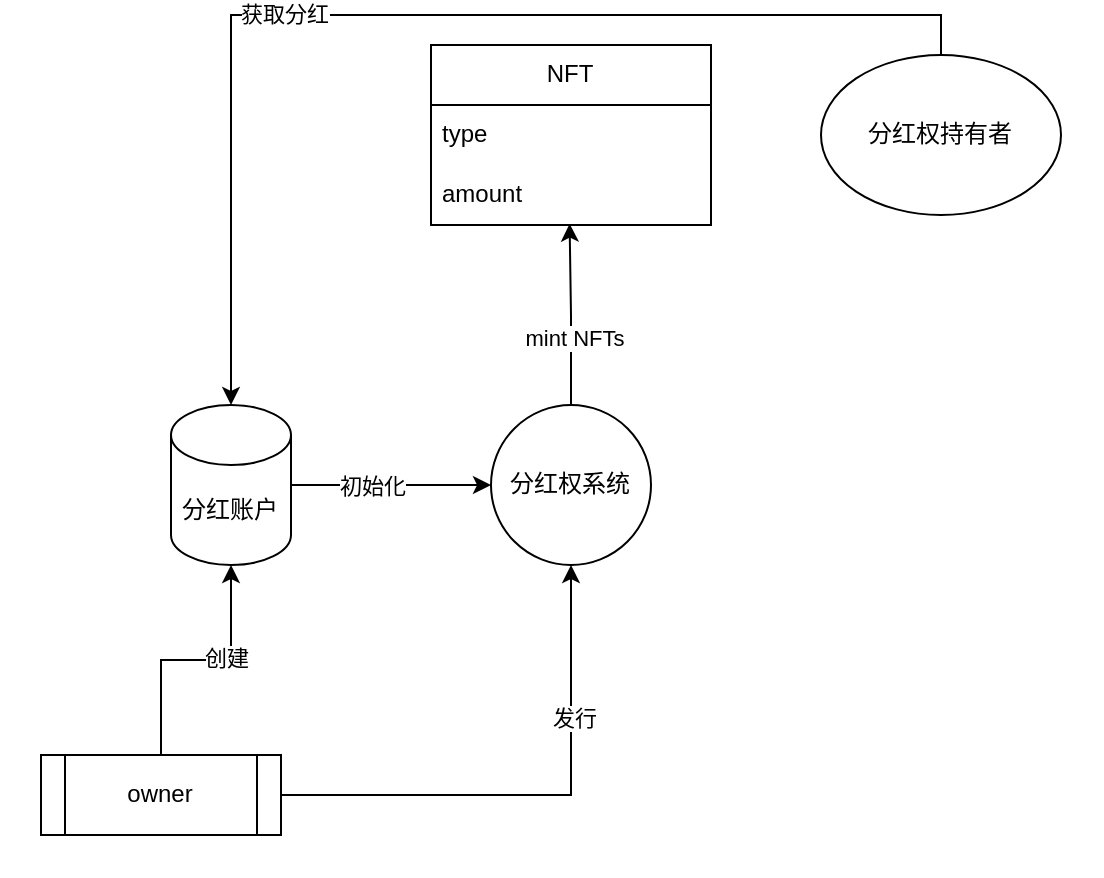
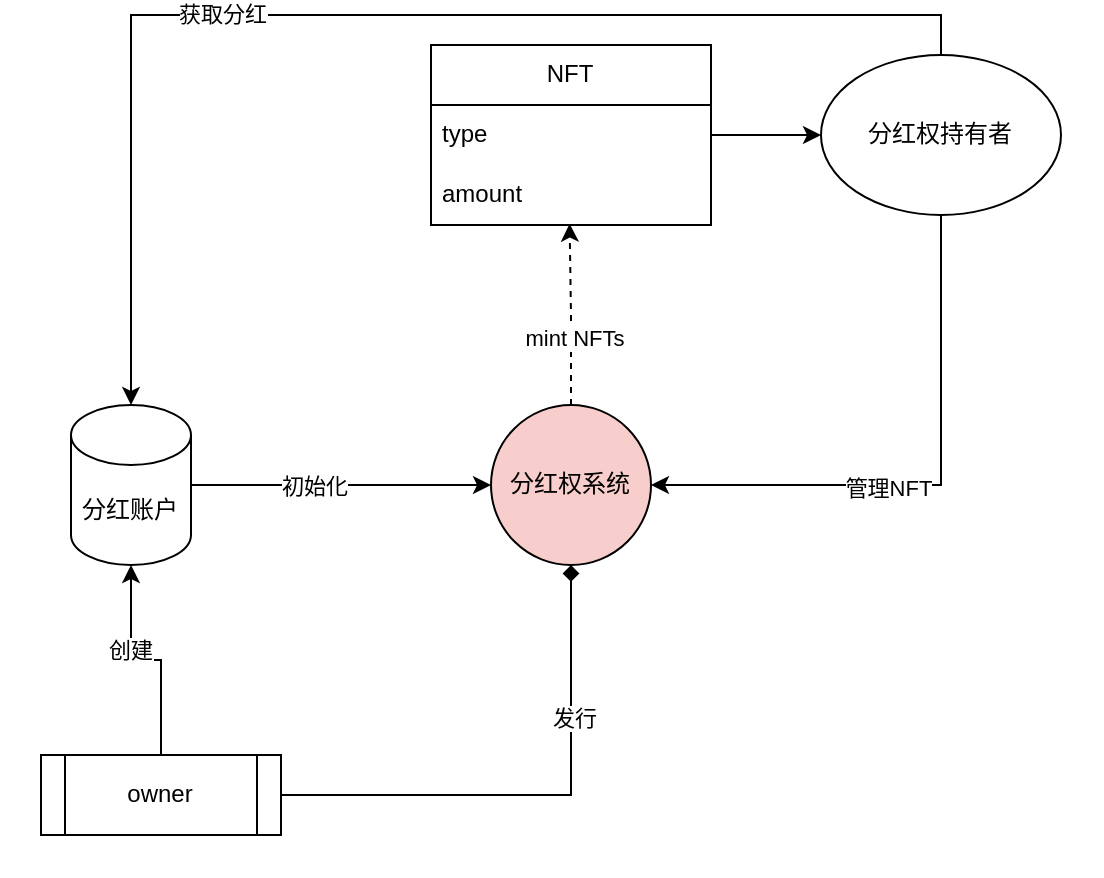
edge "type" -> "分红权持有者": added
edge "分红权系统" -> "amount": style solid -> dashed
edge "分红权持有者" -> "分红权系统": added, label "管理NFT"
node "分红账户": moved (231, 485) -> (131, 485)
node "分红权系统": fillcolor #ffffff -> #f8cecc
edge "owner" -> "分红权系统": arrowhead classic -> diamond
